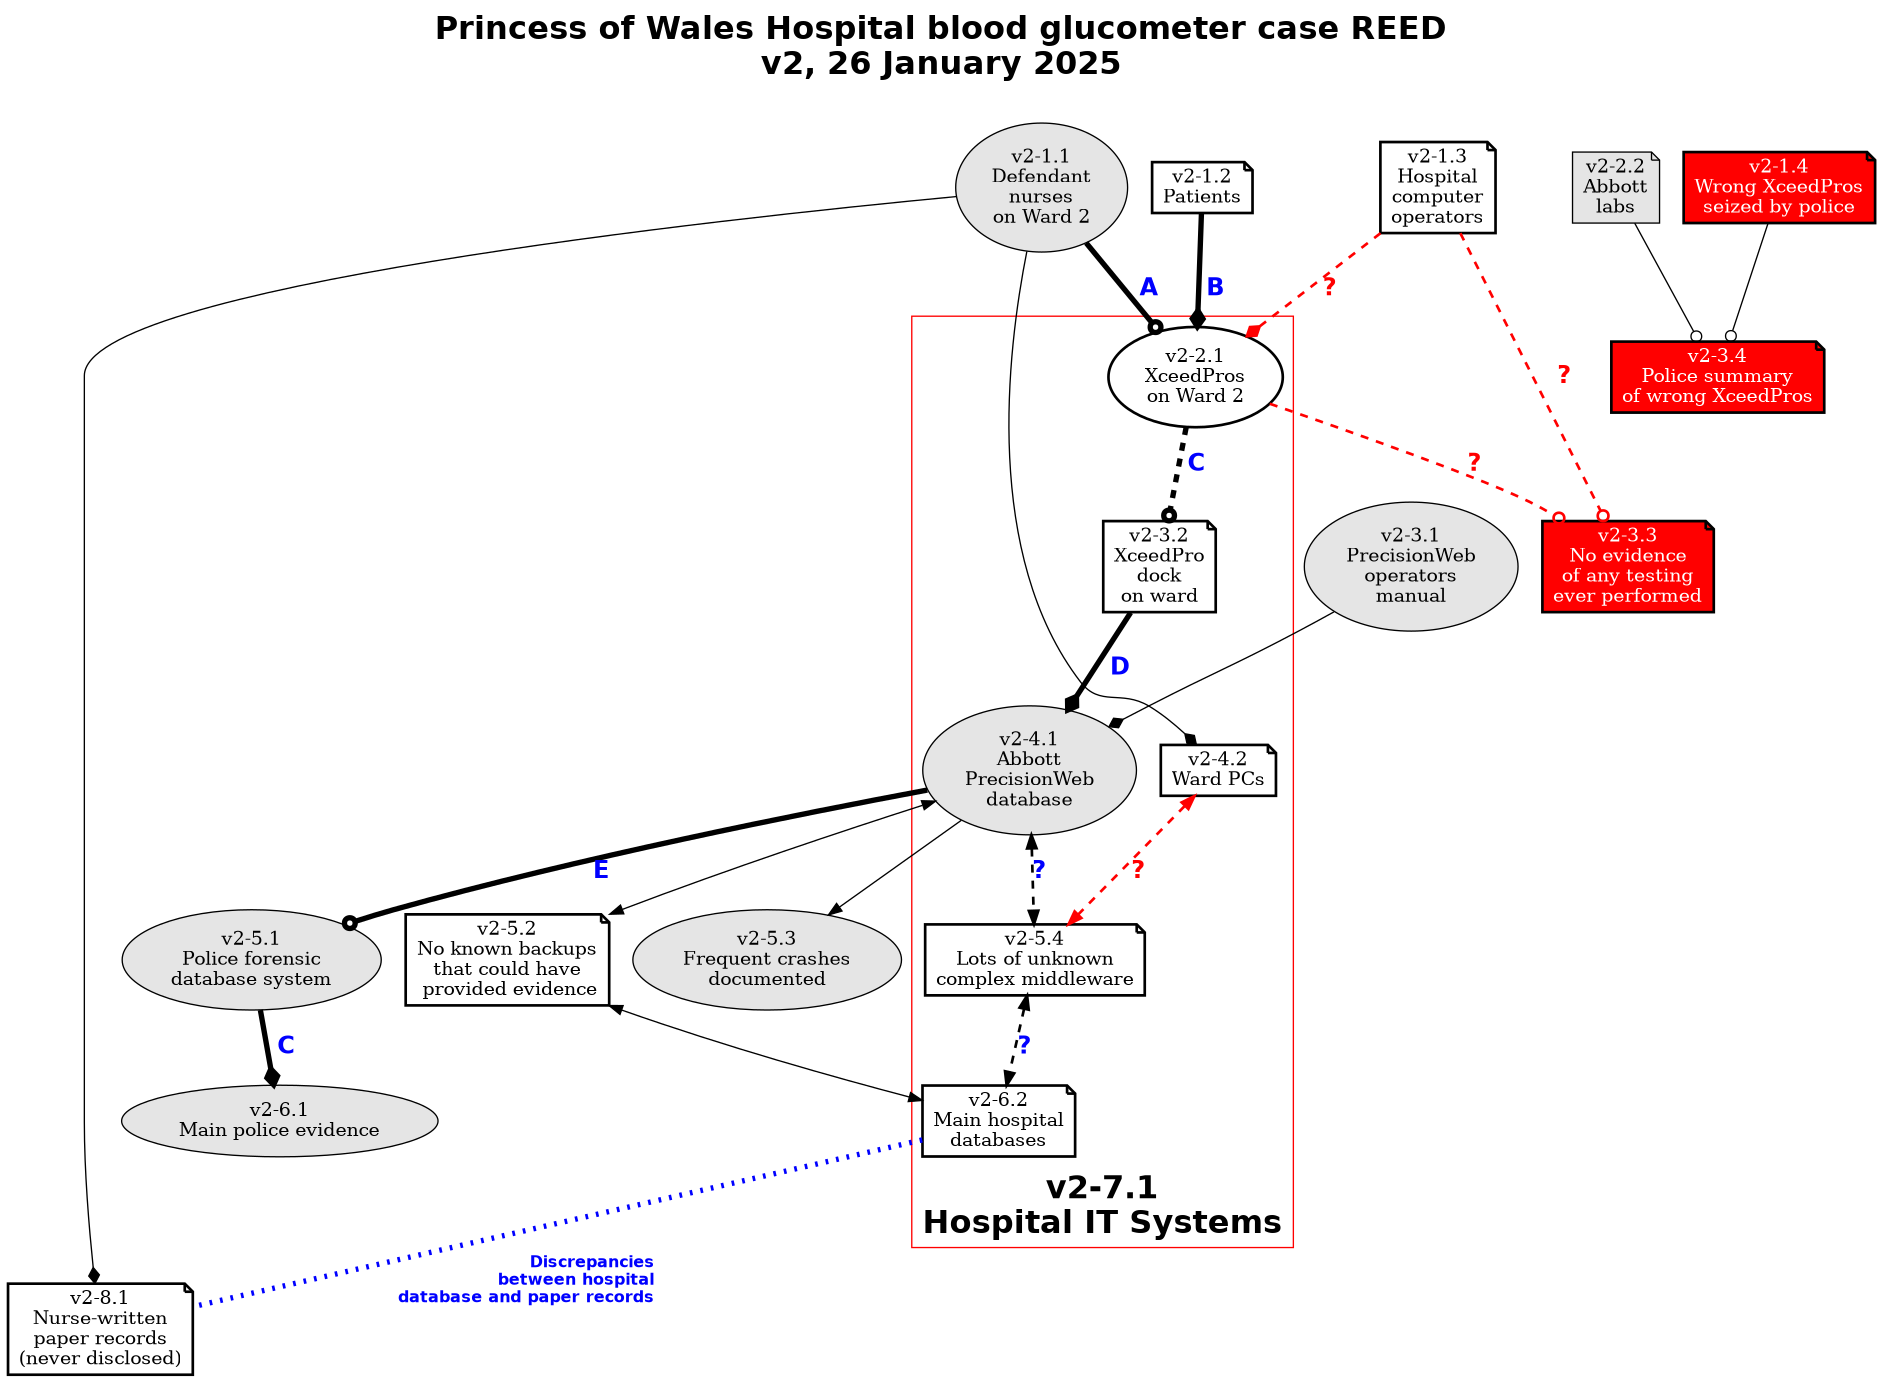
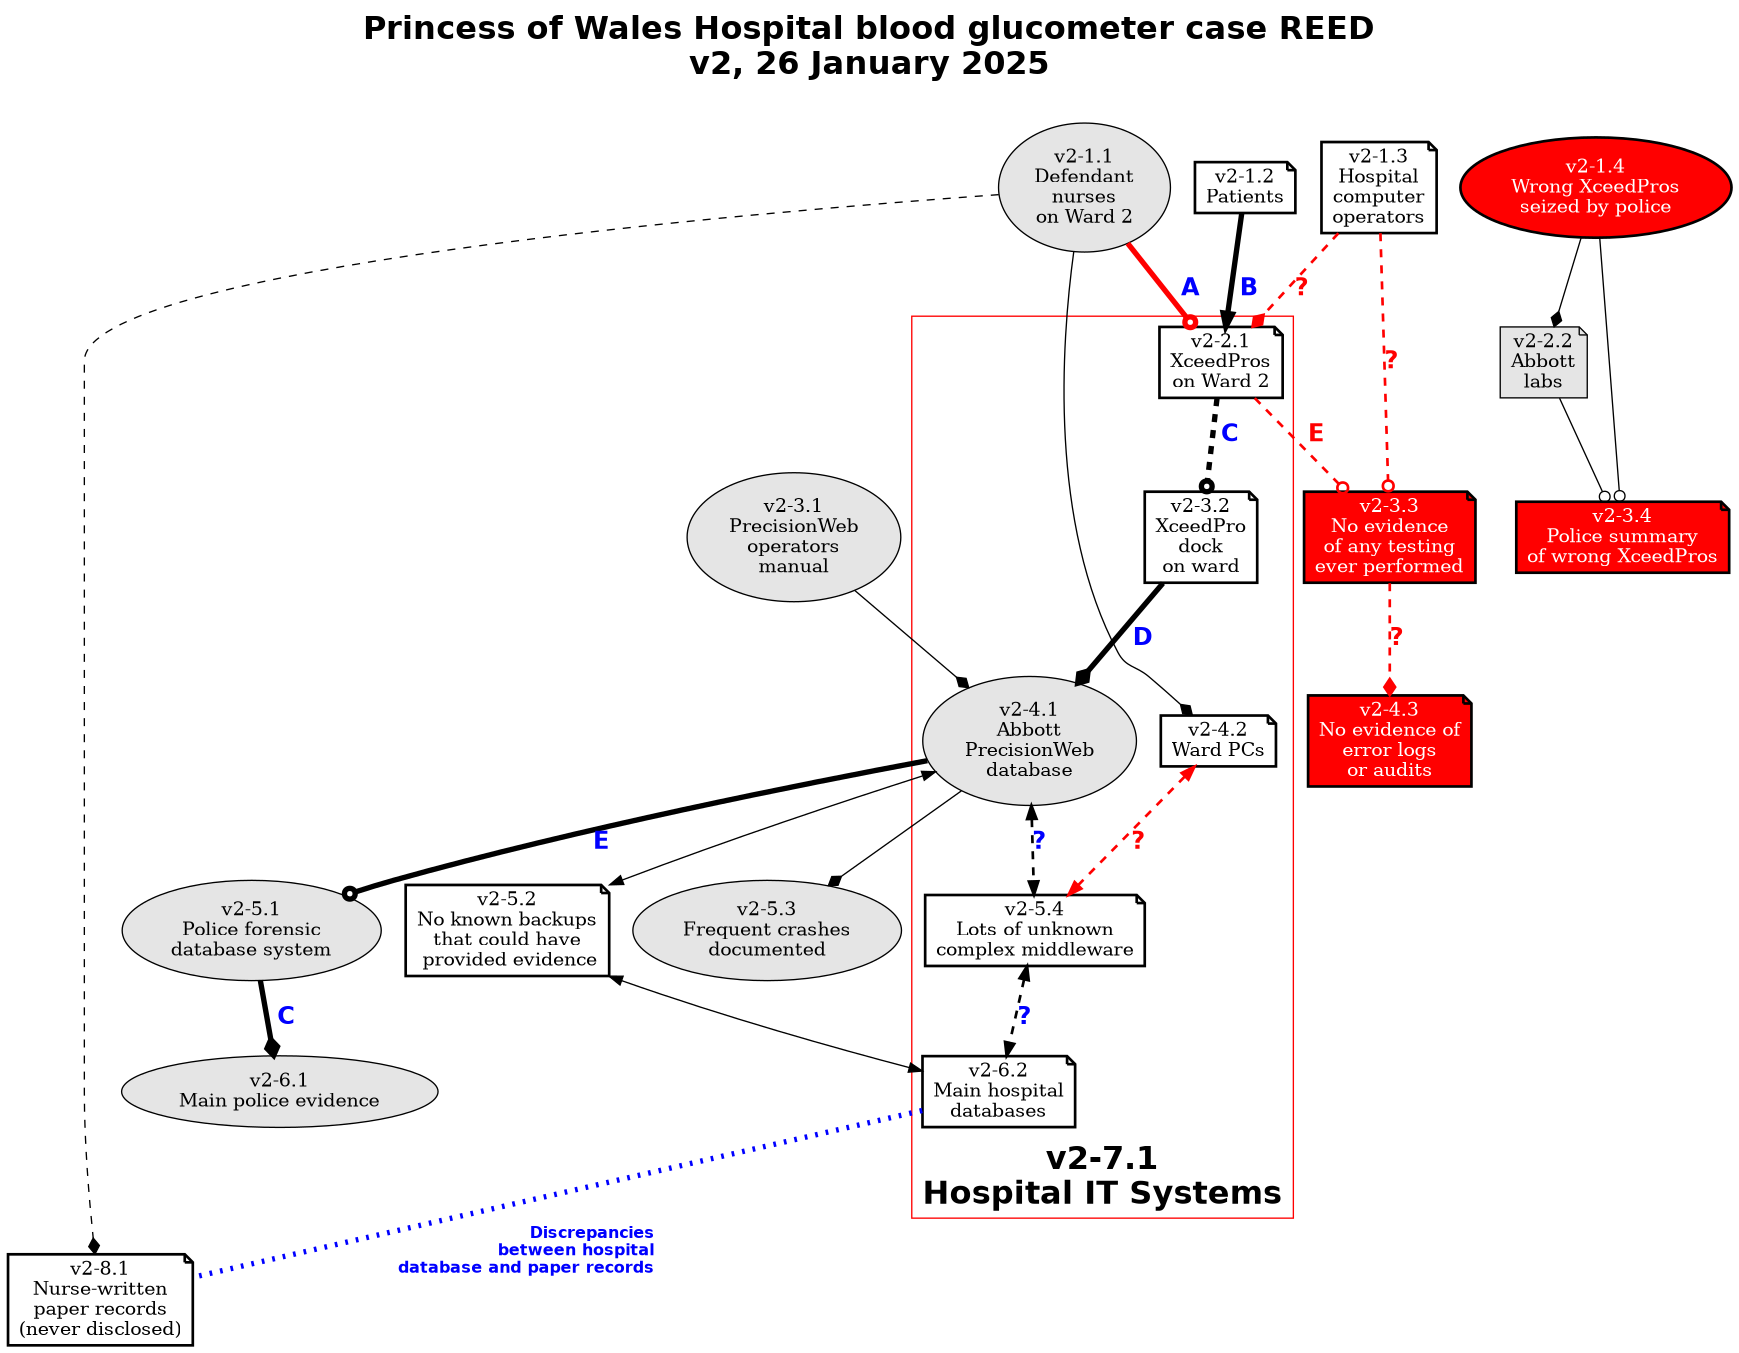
node "v2-1.4 Wrong XceedPros seized by police": shape note -> ellipse
edge "v2-1.2 Patients" -> "v2-2.1 XceedPros on Ward 2": arrowhead diamond -> normal
edge "v2-1.4 Wrong XceedPros seized by police" -> "v2-2.2 Abbott labs": added
edge "v2-1.1 Defendant nurses on Ward 2" -> "v2-2.1 XceedPros on Ward 2": color black -> red
edge "v2-1.1 Defendant nurses on Ward 2" -> "v2-8.1 Nurse-written paper records (never disclosed)": style solid -> dashed
node "v2-2.1 XceedPros on Ward 2": shape ellipse -> note
edge "v2-2.1 XceedPros on Ward 2" -> "v2-3.3 No evidence of any testing ever performed": label "?" -> " E"
node "v2-4.3 No evidence of error logs or audits": added
edge "v2-4.1 Abbott PrecisionWeb database" -> "v2-5.3 Frequent crashes documented": arrowhead normal -> diamond
